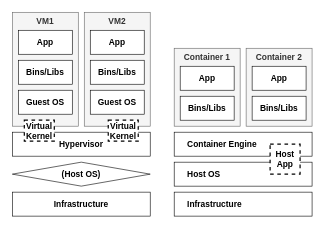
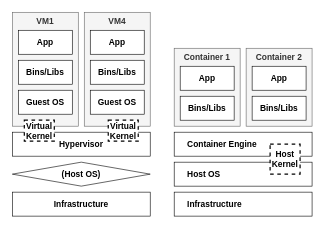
node "VM2": label "VM2" -> "VM4"
node "Host App": label "Host App" -> "Host Kernel"
